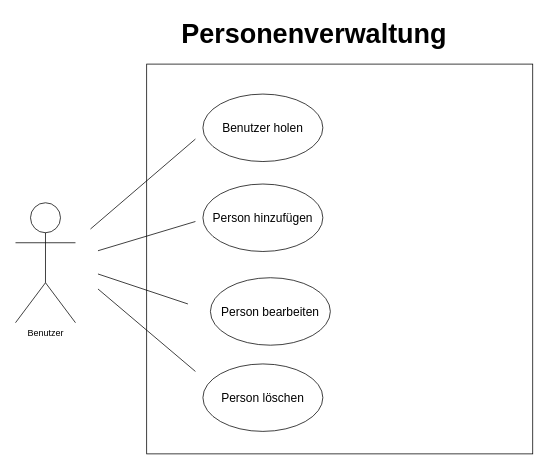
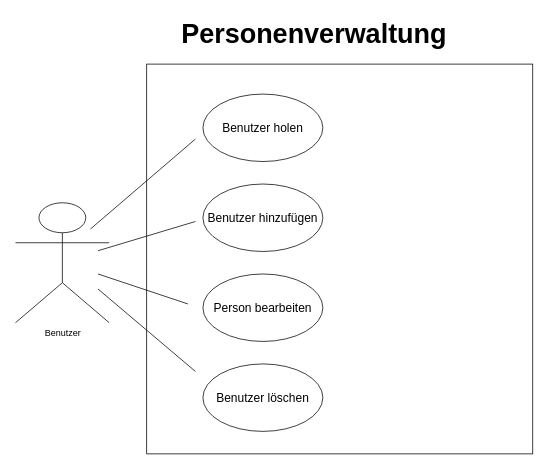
node "Person hinzufügen": label "Person hinzufügen" -> "Benutzer hinzufügen"
node "Benutzer": size 60x120 -> 94x120
node "Person bearbeiten": moved (270, 312) -> (263, 308)
node "Person löschen": label "Person löschen" -> "Benutzer löschen"
